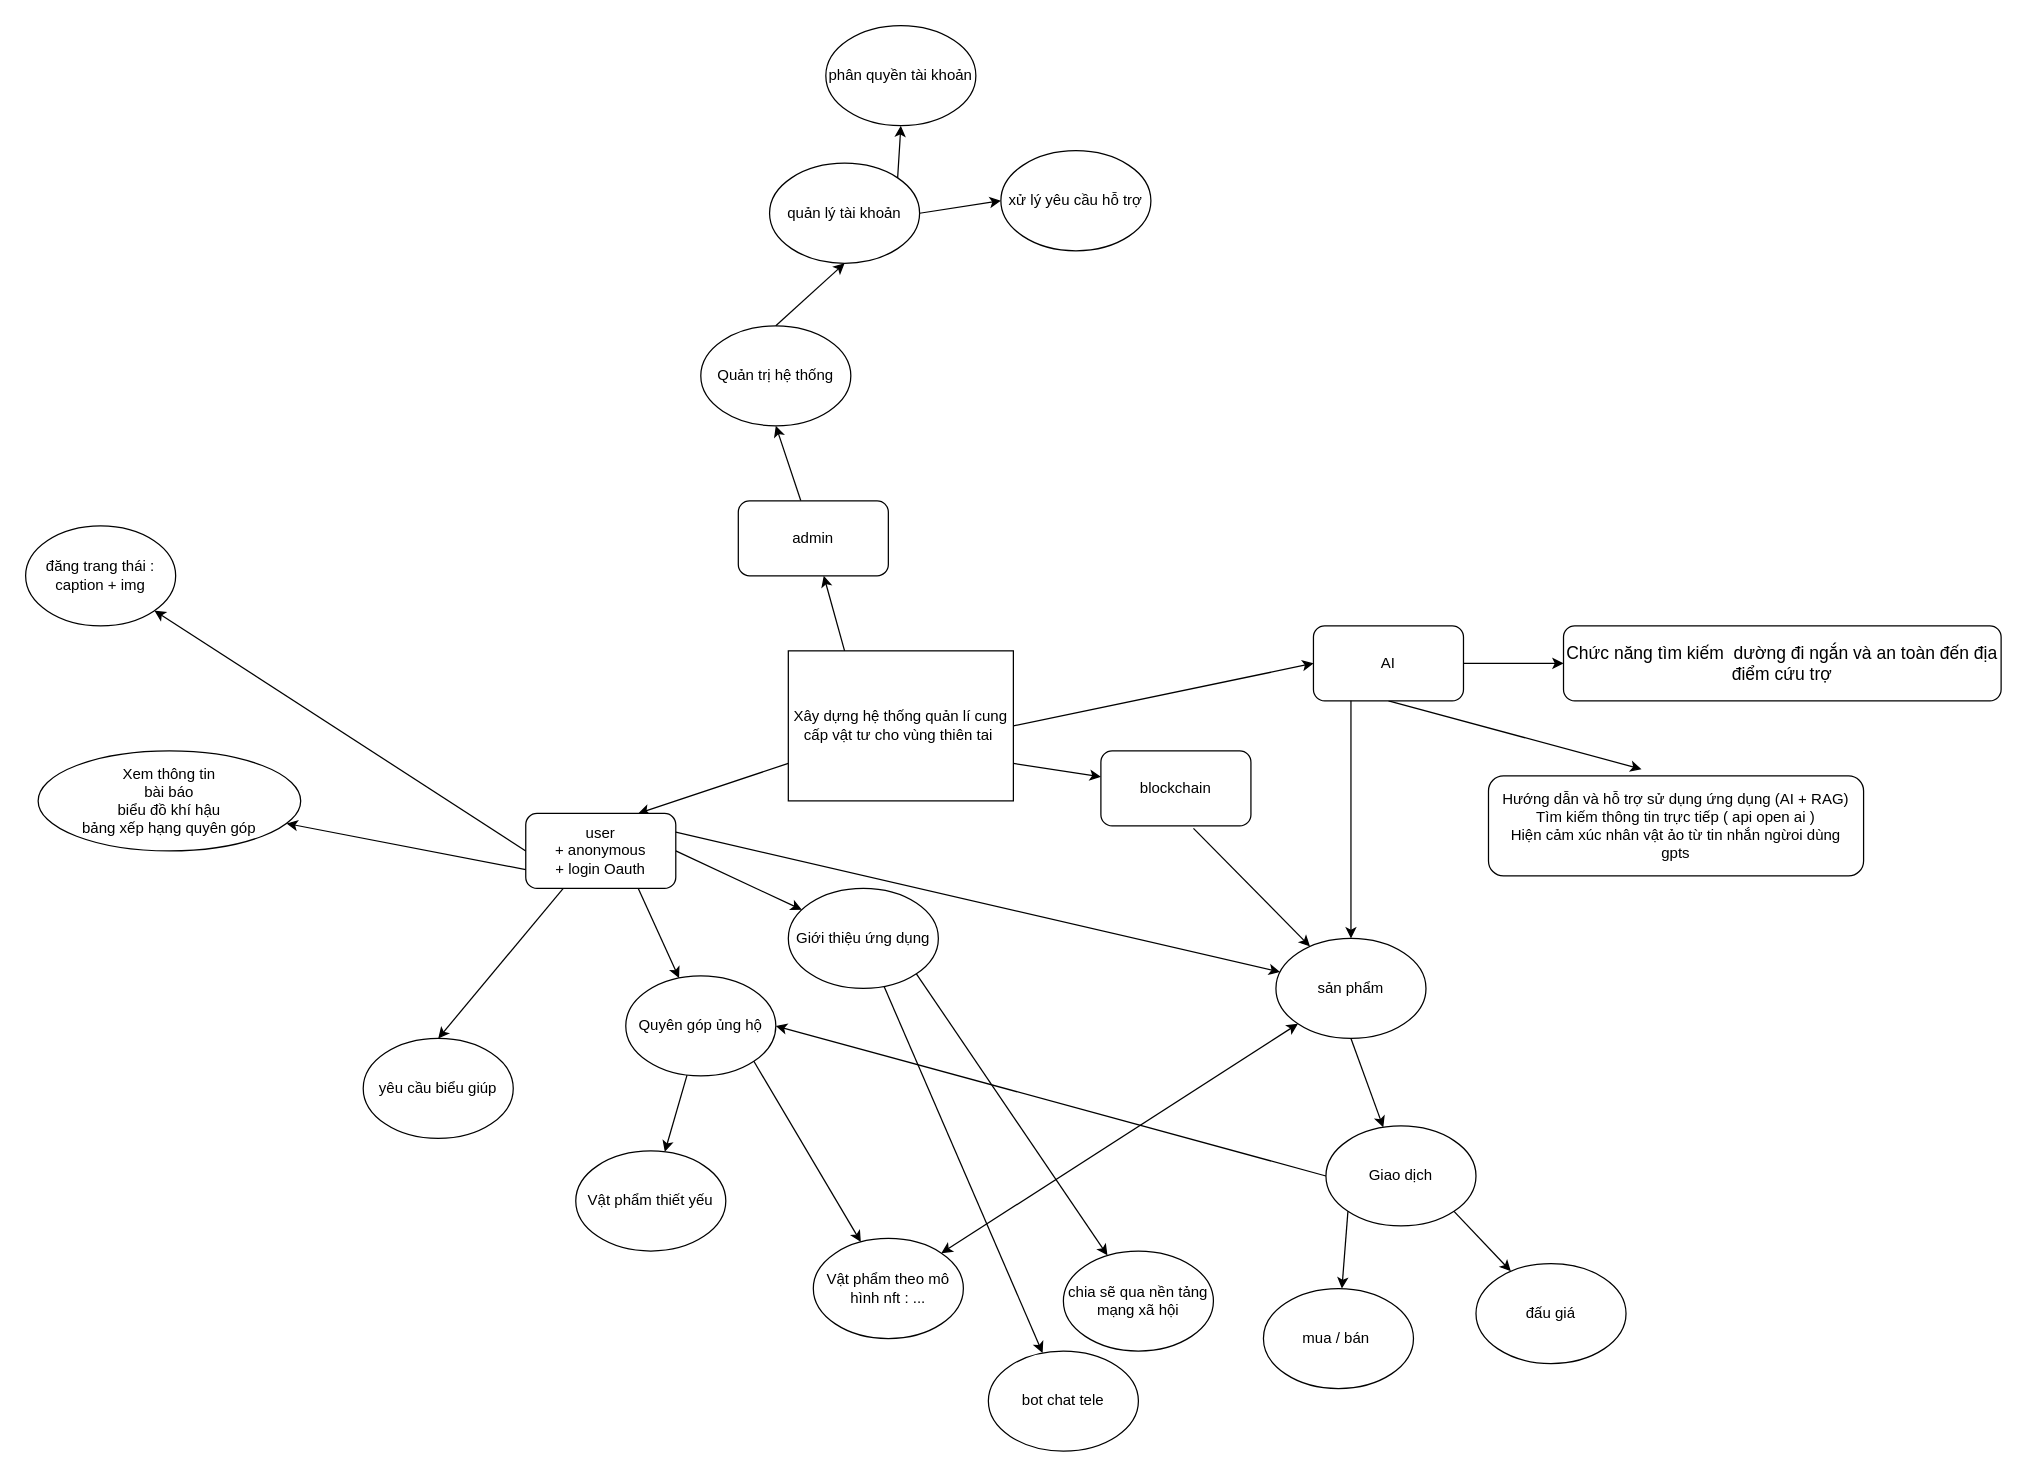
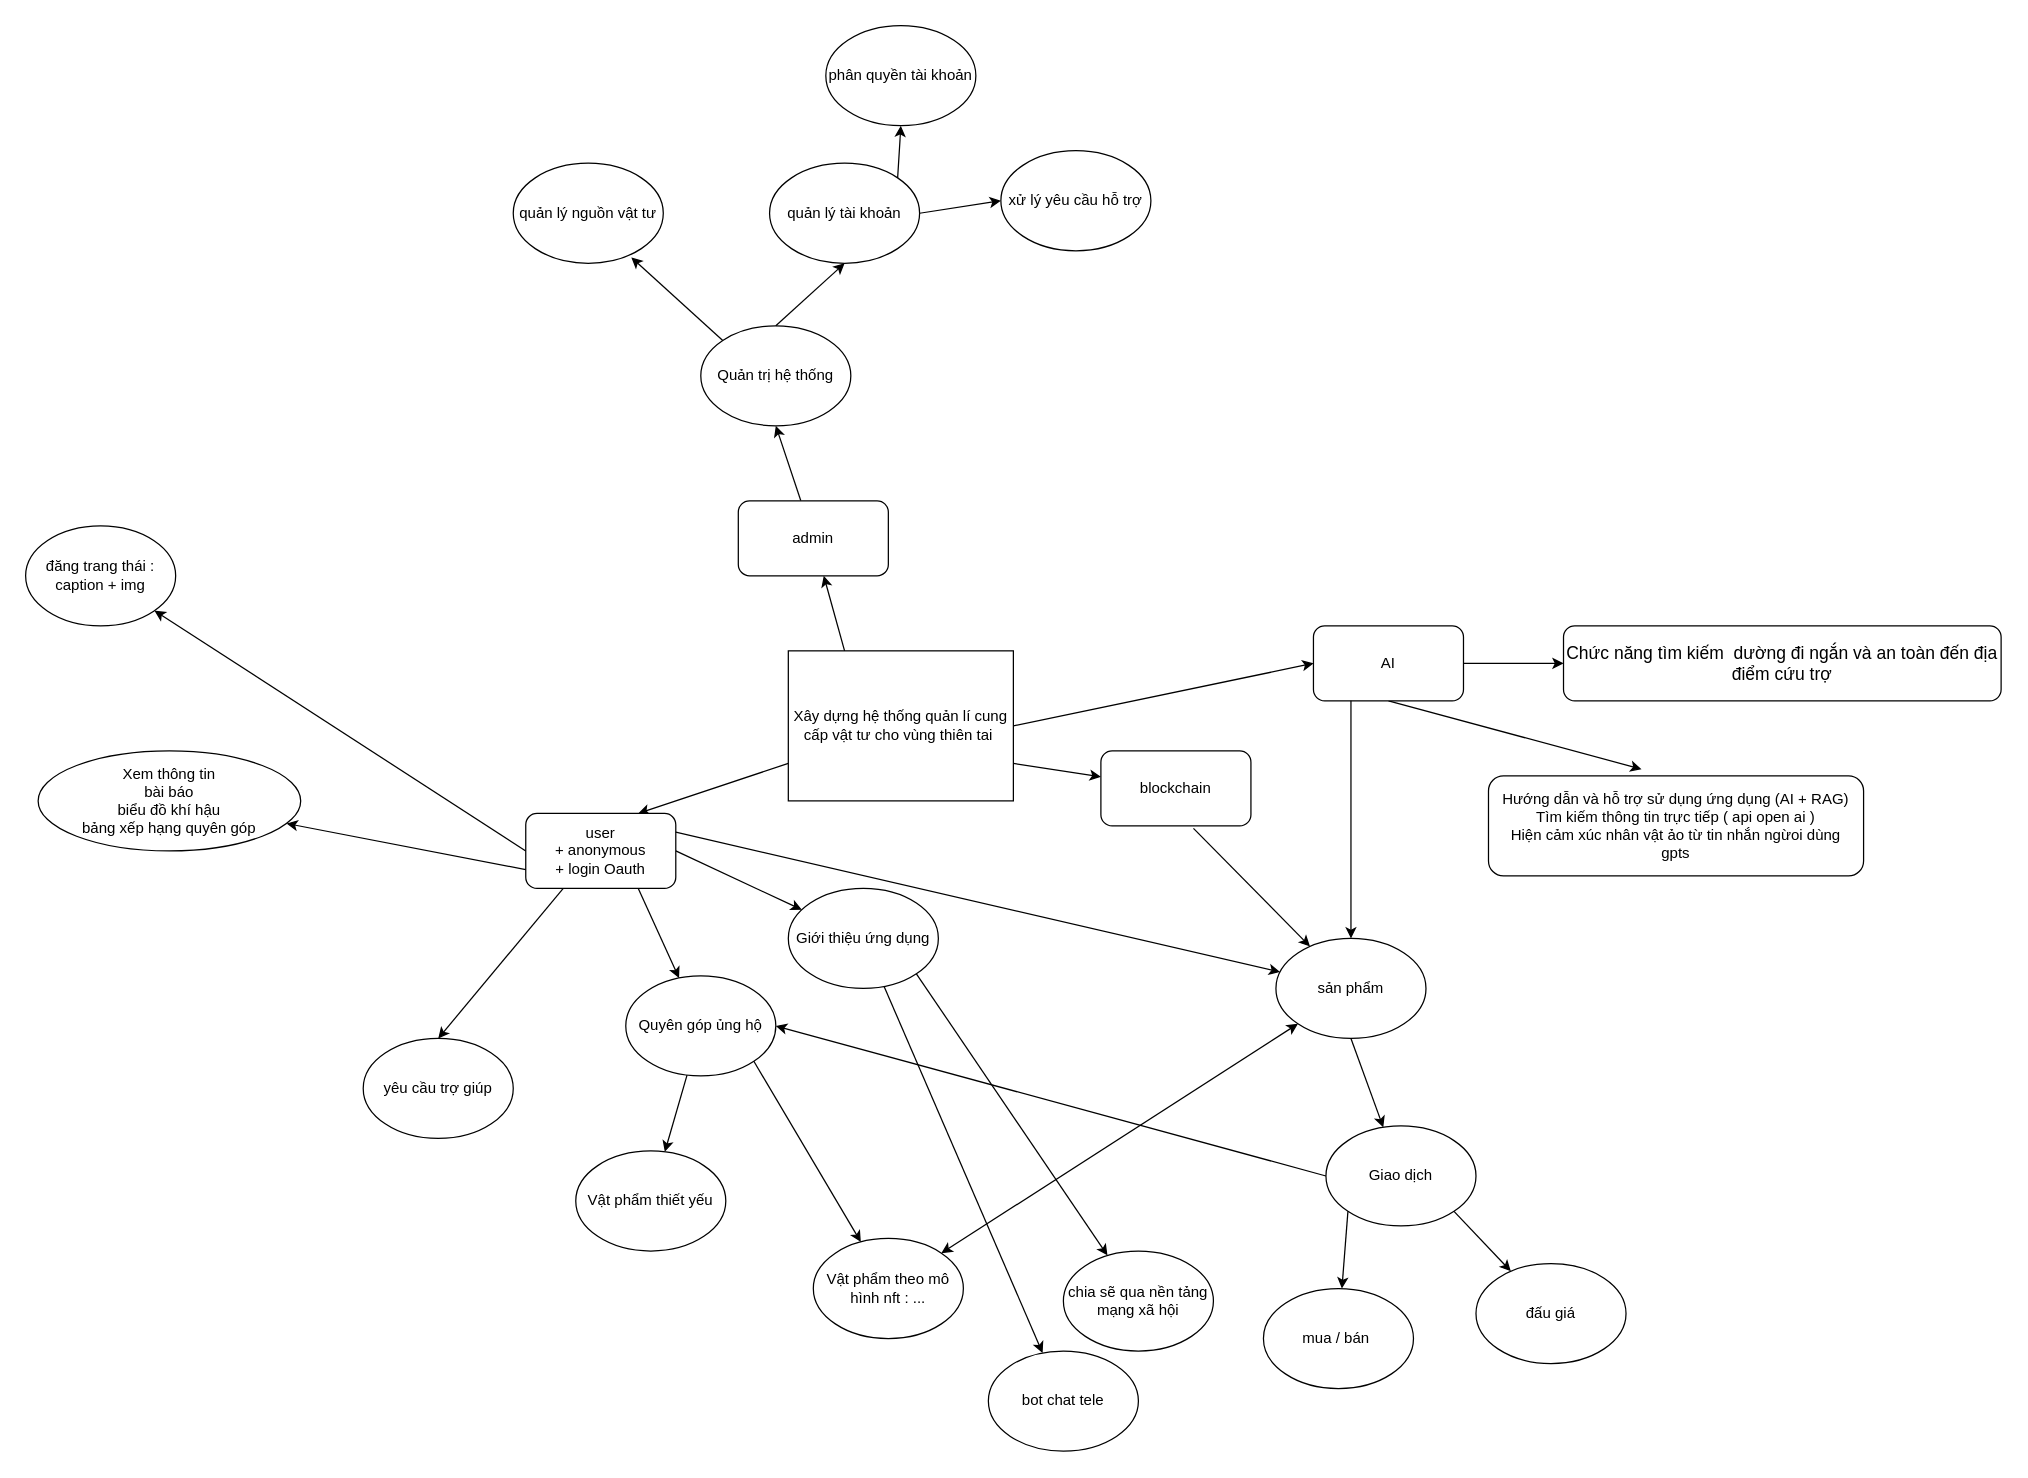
node "quản lý nguồn vật tư": added
edge "Quản trị hệ thống" -> "quản lý nguồn vật tư": added
node "yêu cầu biểu giúp": label "yêu cầu biểu giúp" -> "yêu cầu trợ giúp"
